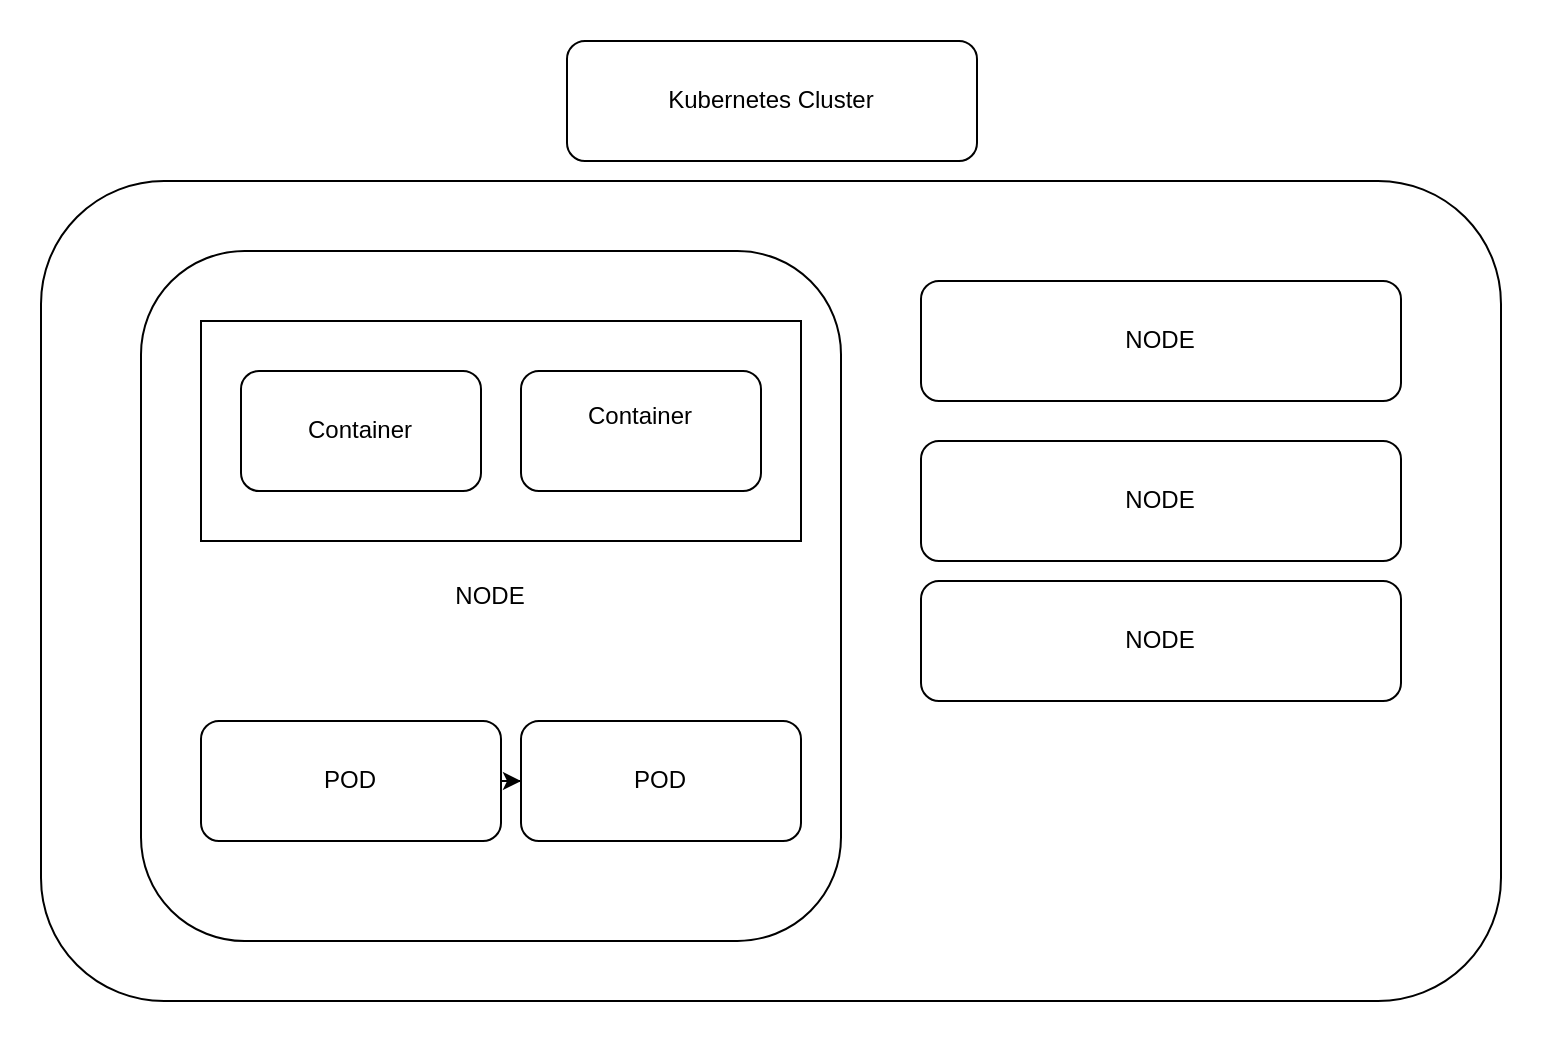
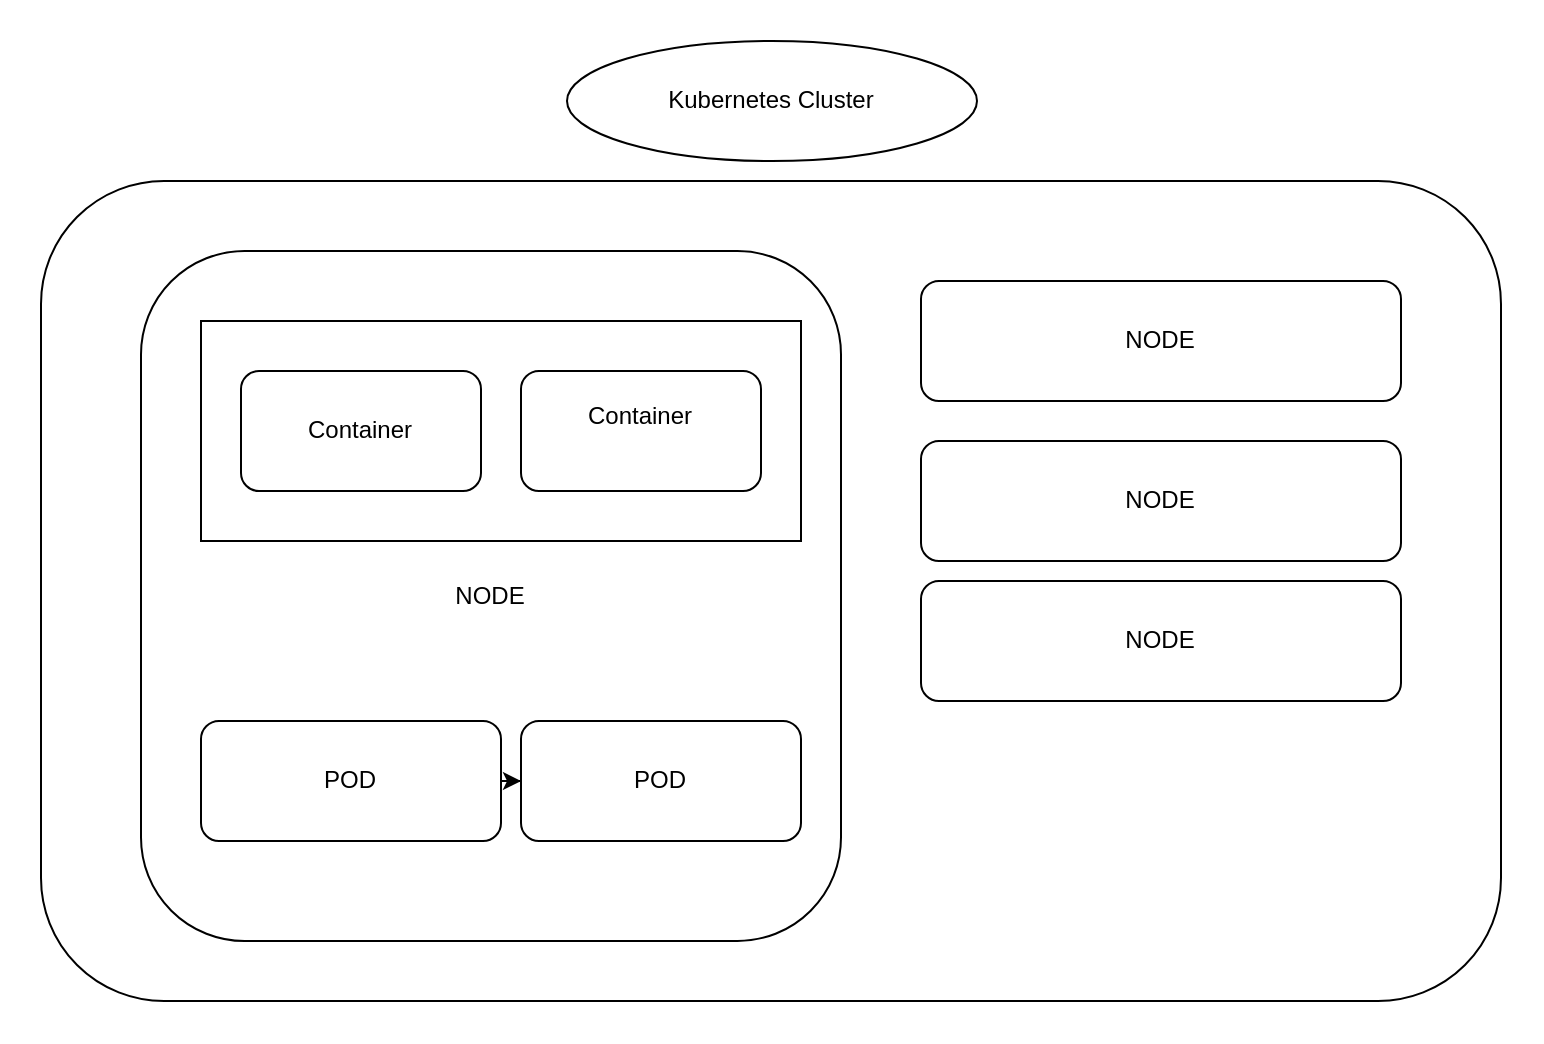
node "Kubernetes Cluster": shape rounded rectangle -> ellipse
